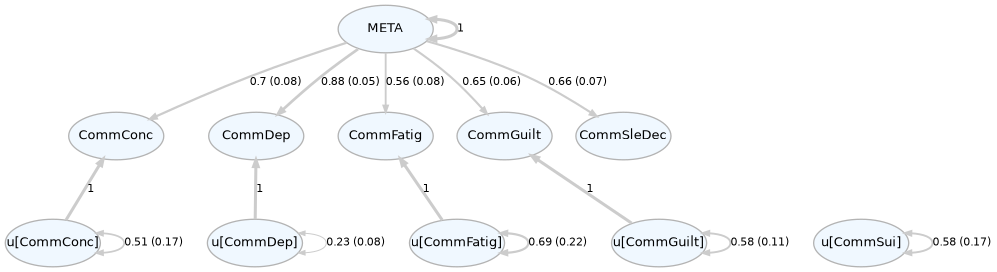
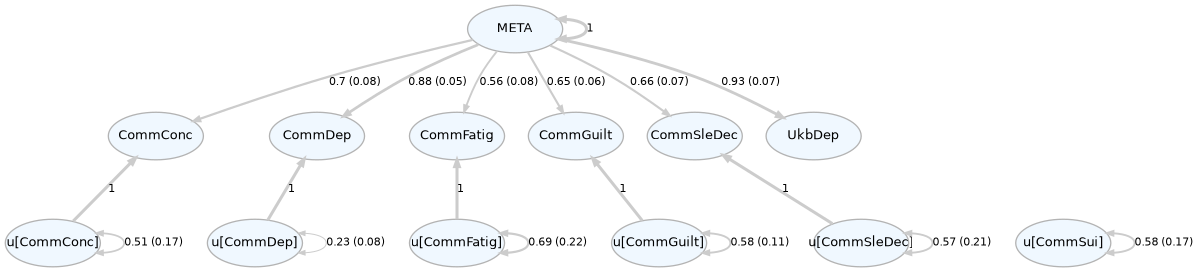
node "UkbDep": added
node "u[CommSleDec]": added
